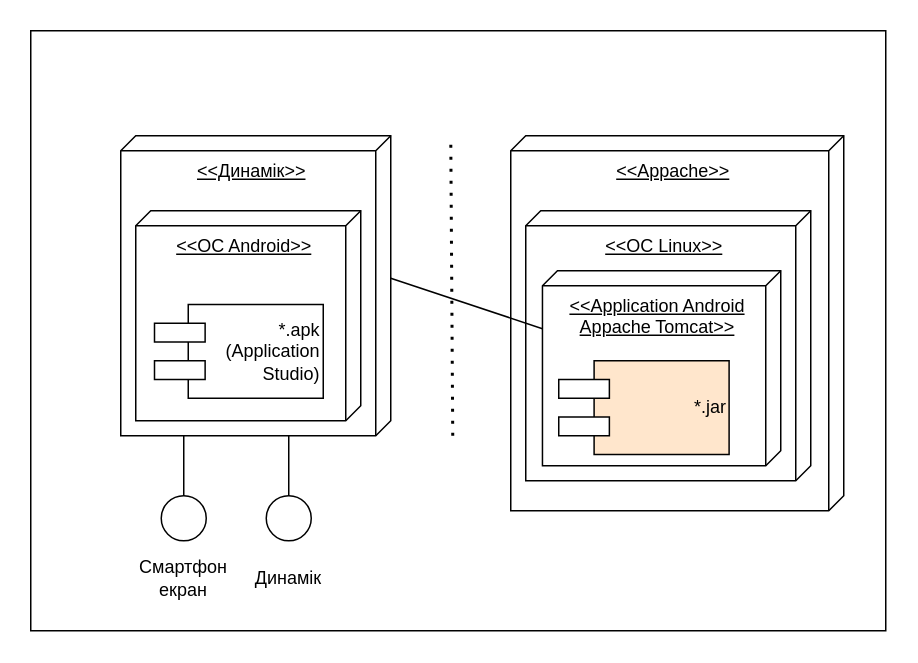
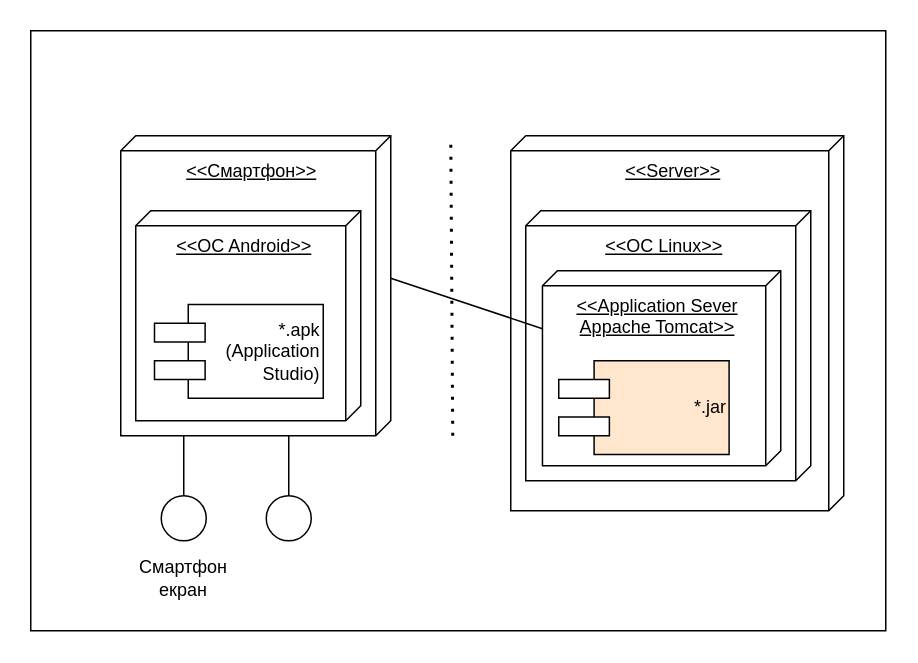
node "<<Динамік>>": label "<<Динамік>>" -> "<<Смартфон>>"
node "<<Appache>>": label "<<Appache>>" -> "<<Server>>"
node "<<Application Android Appache Tomcat>>": label "<<Application Android Appache Tomcat>>" -> "<<Application Sever Appache Tomcat>>"
node "Динамік": removed
